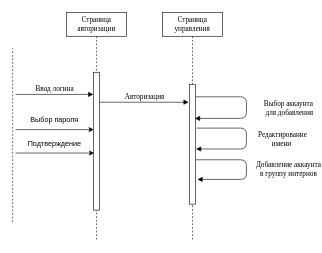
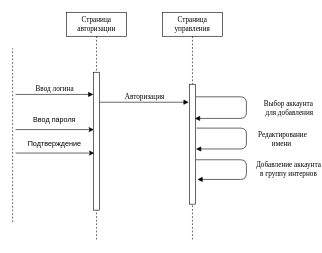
node "Выбор пароля": label "Выбор пароля" -> "Ввод пароля"
